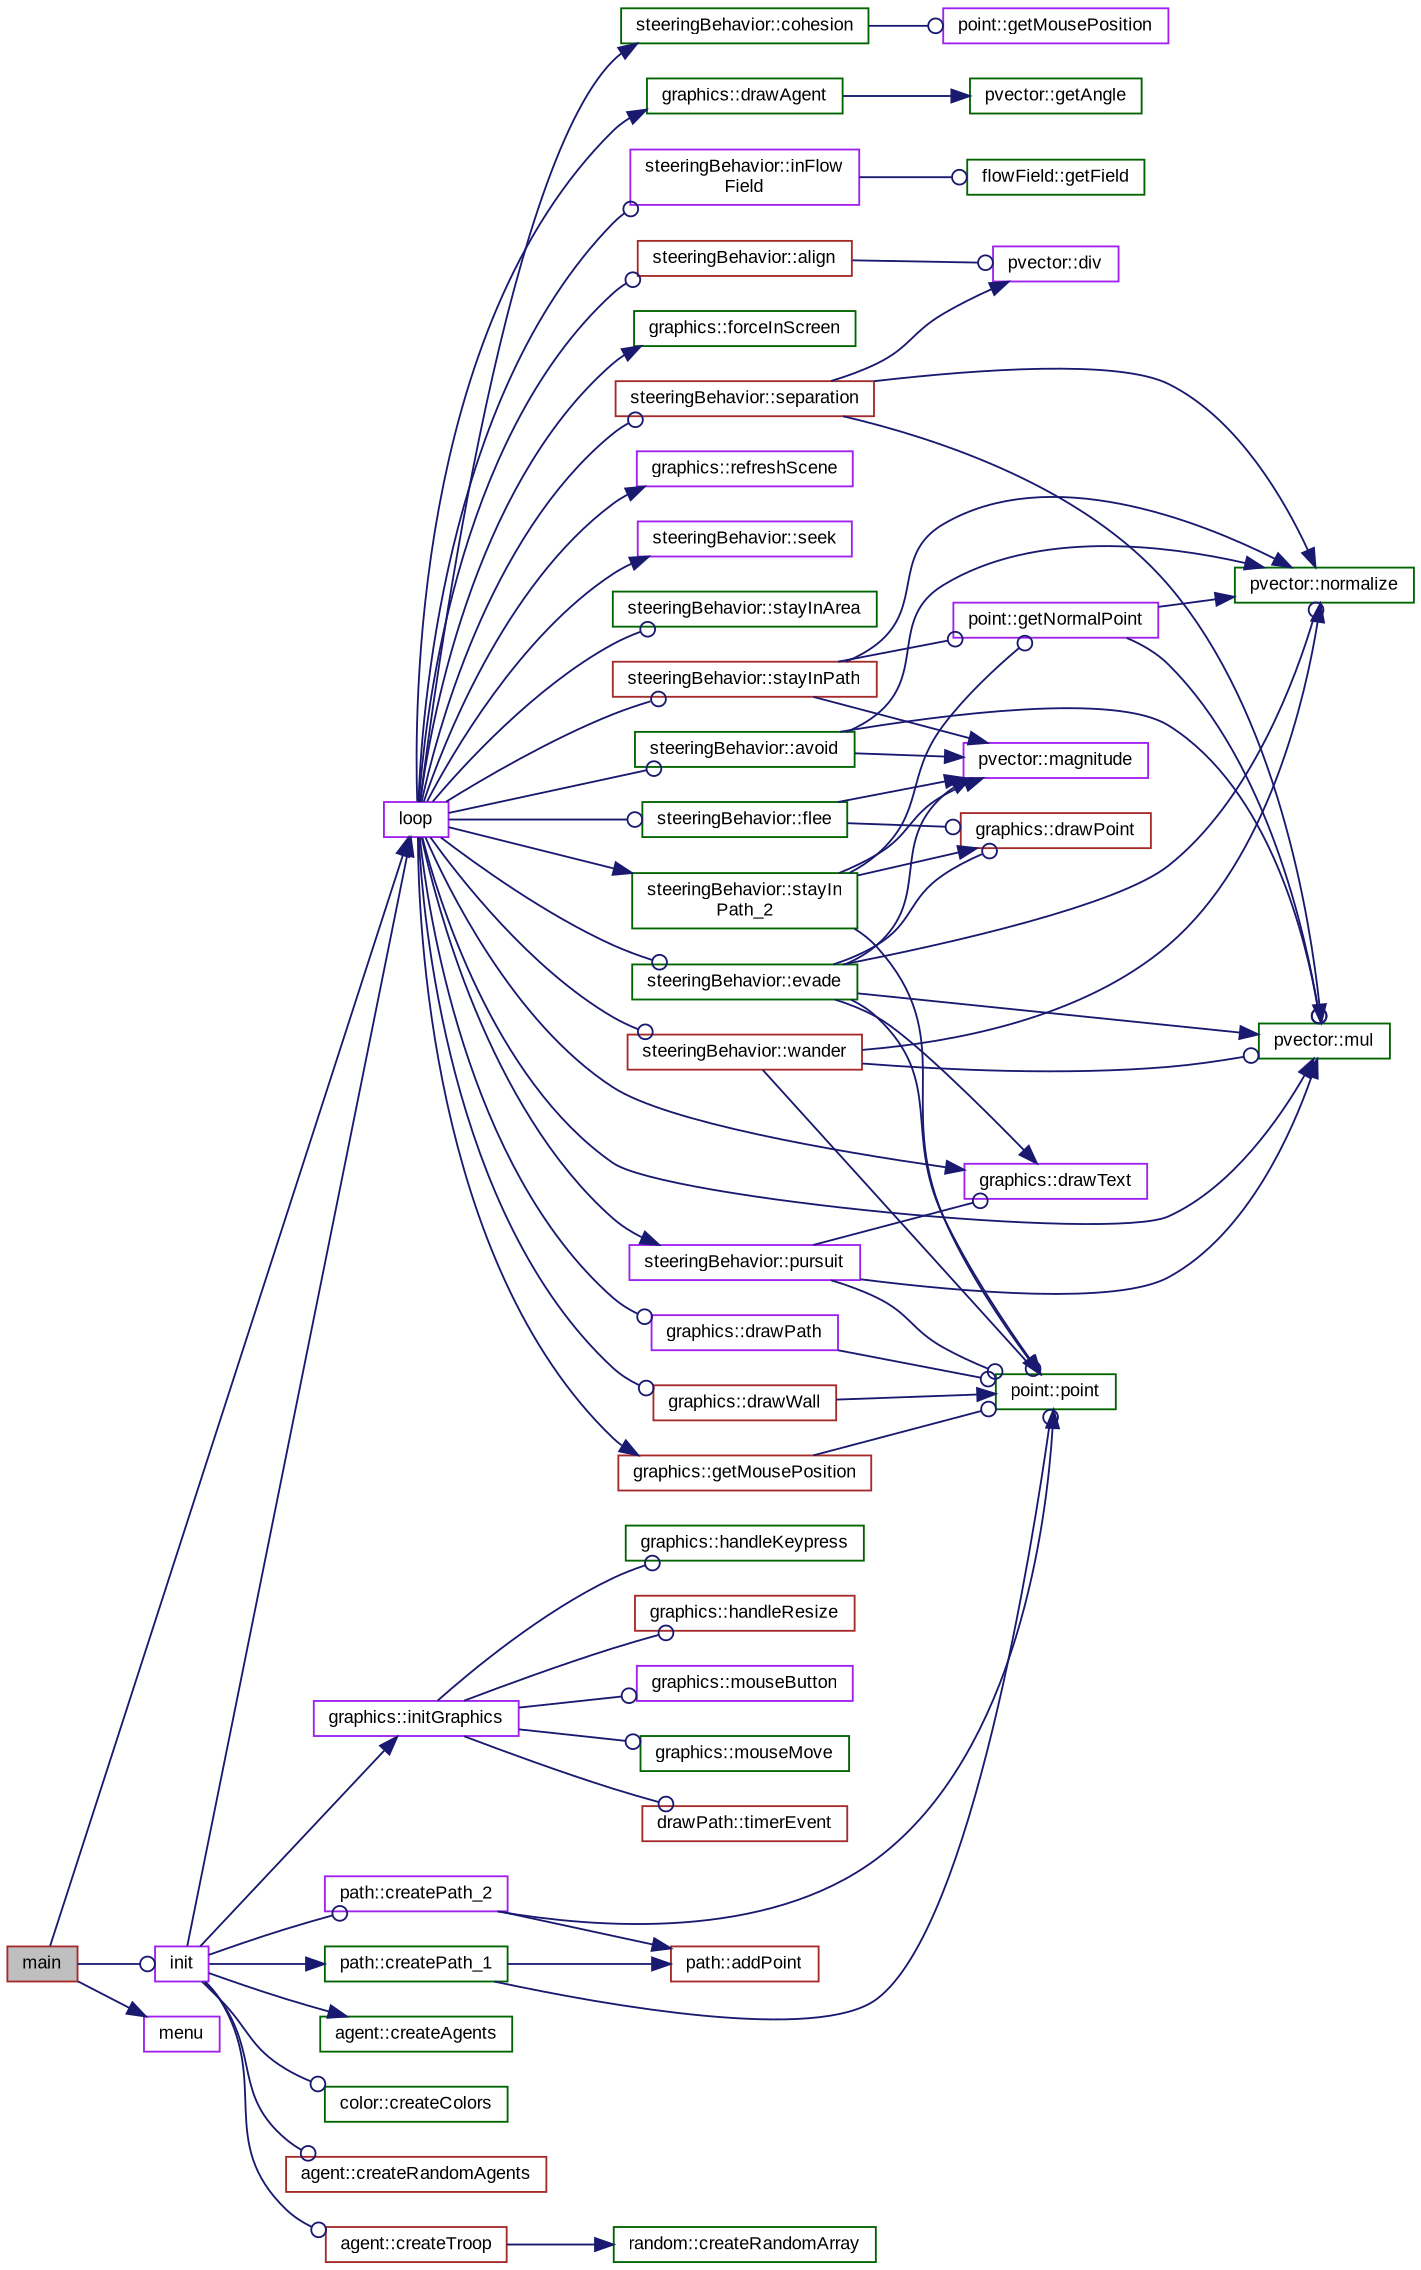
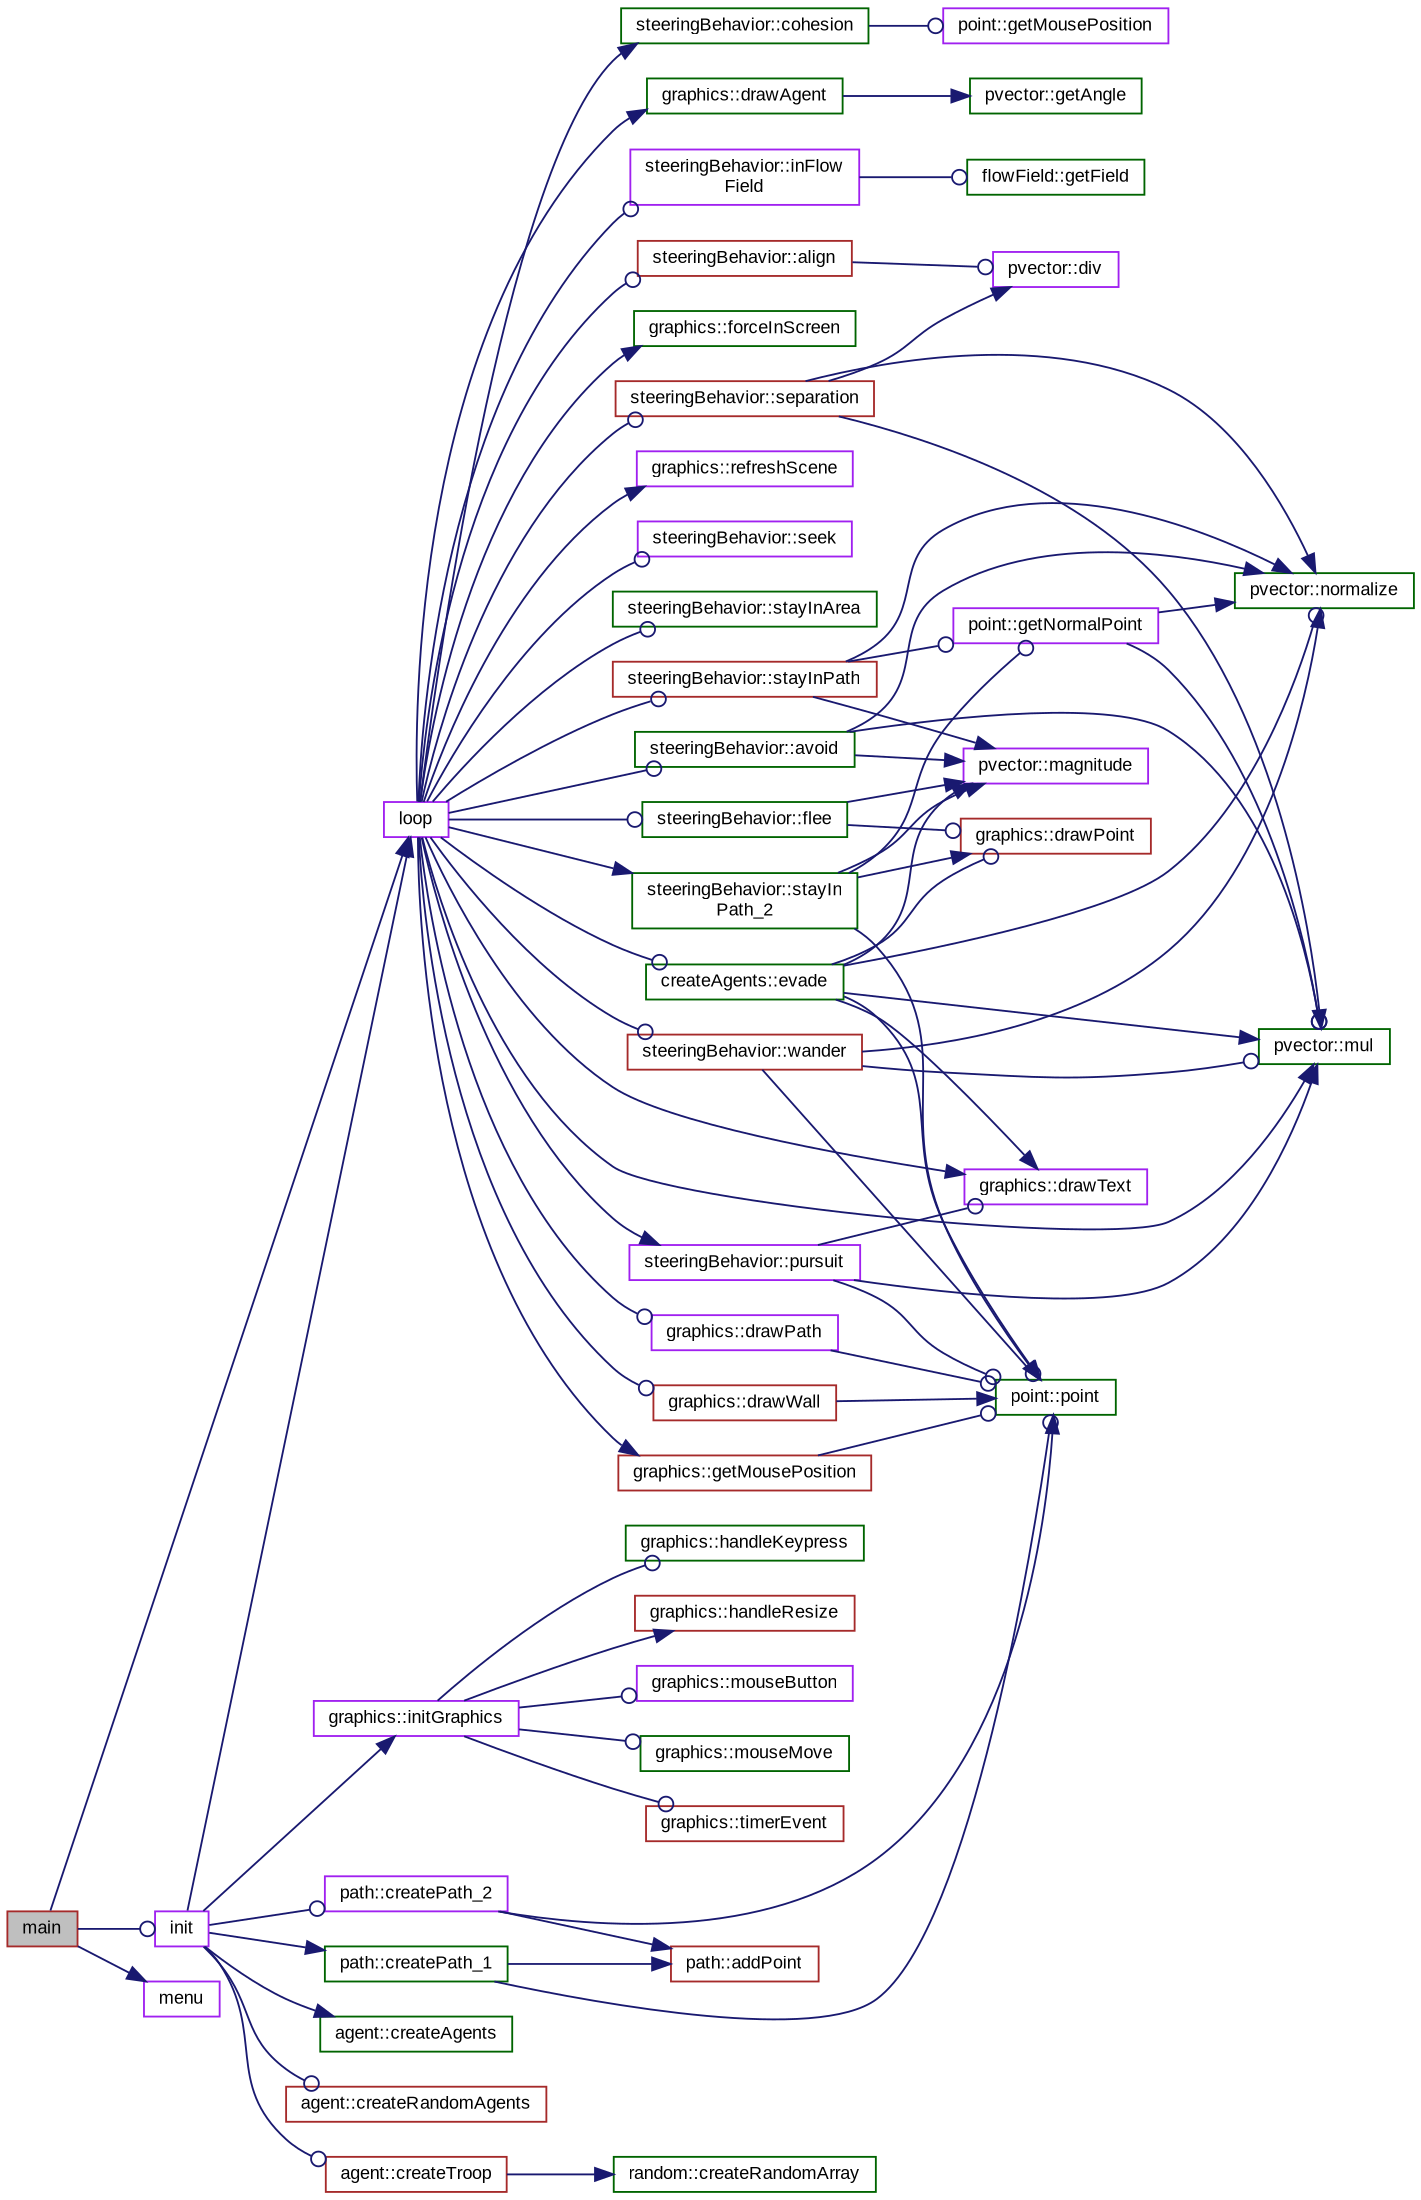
edge "loop" -> "steeringBehavior::seek": arrowhead normal -> odot
node "steeringBehavior::evade": label "steeringBehavior::evade" -> "createAgents::evade"
edge "graphics::initGraphics" -> "graphics::handleResize": arrowhead odot -> normal
node "drawPath::timerEvent": label "drawPath::timerEvent" -> "graphics::timerEvent"
node "color::createColors": removed
